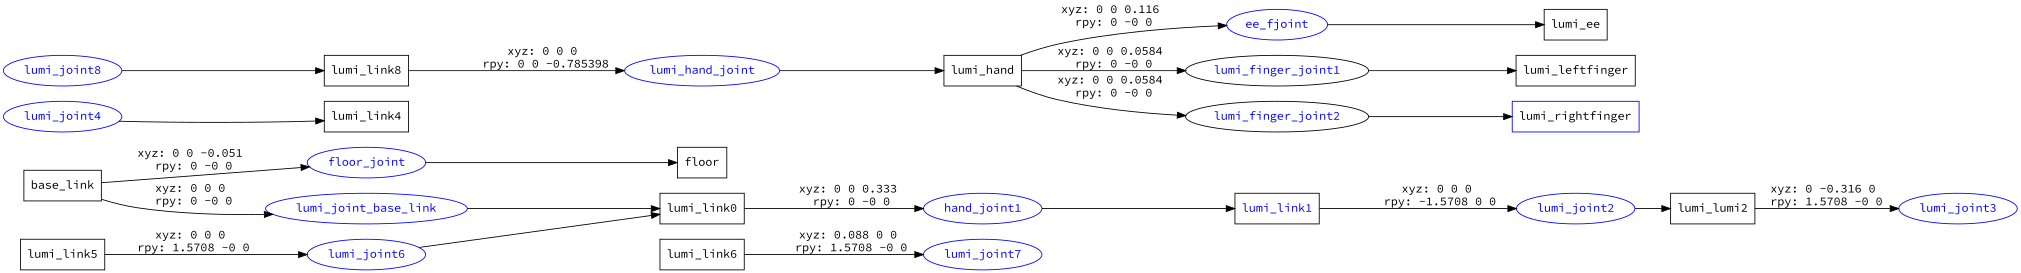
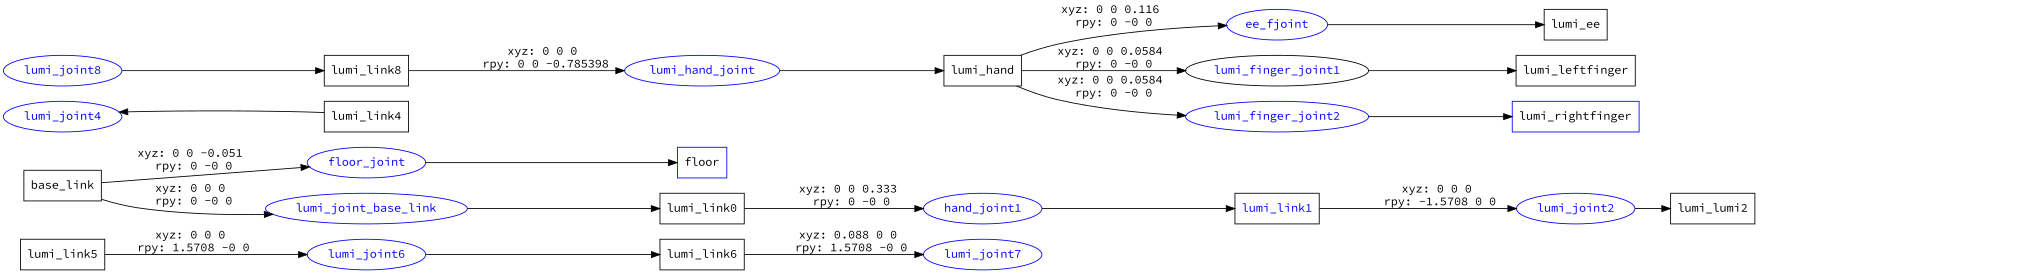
node "lumi_finger_joint2": color black -> blue
edge "lumi_joint4" -> "lumi_link4": reversed
node "floor": color black -> blue
node "lumi_joint3": removed
edge "lumi_joint6" -> "lumi_link0": now "lumi_joint6" -> "lumi_link6"
